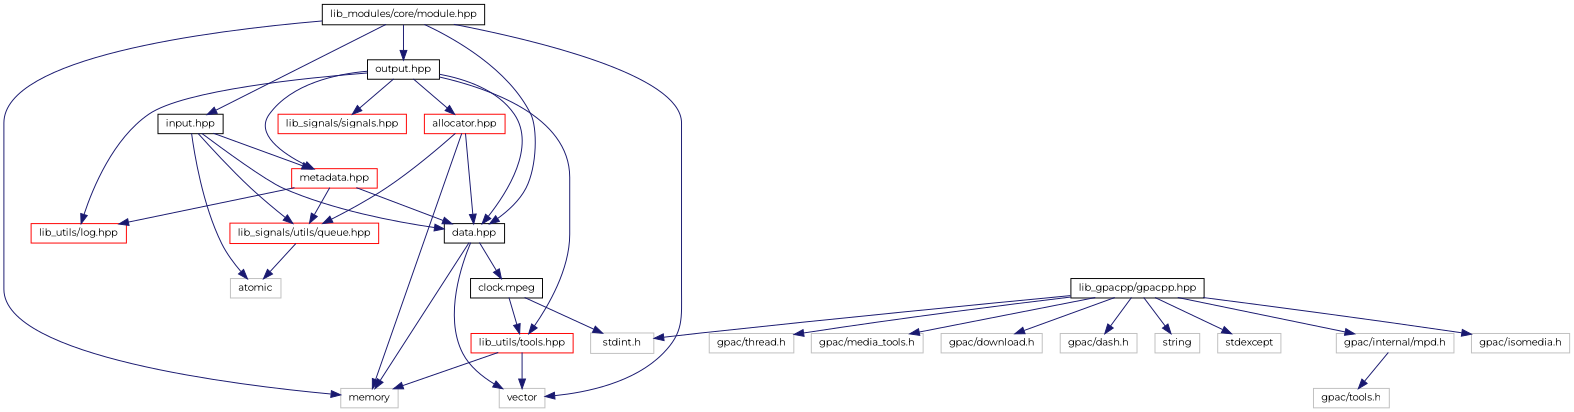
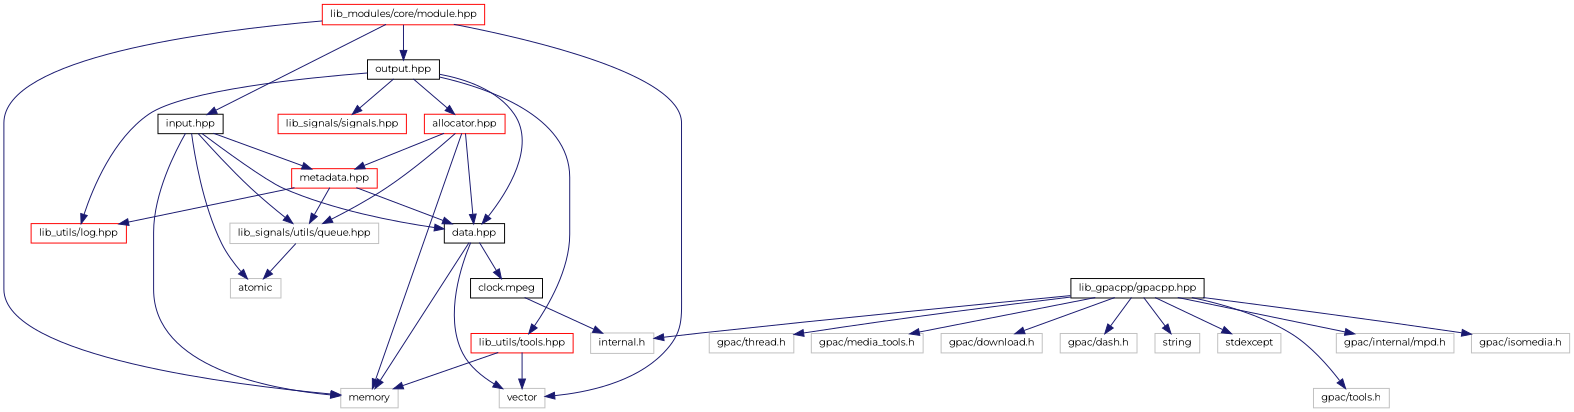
node "lib_modules/core/module.hpp": color black -> red
edge "lib_modules/core/module.hpp" -> "data.hpp": removed
edge "output.hpp" -> "metadata.hpp": now "allocator.hpp" -> "metadata.hpp"
node "lib_signals/utils/queue.hpp": color red -> grey75
edge "clock.mpeg" -> "lib_utils/tools.hpp": removed
edge "input.hpp" -> "memory": added
node "stdint.h": label "stdint.h" -> "internal.h"
edge "gpac/internal/mpd.h" -> "gpac/tools.h": now "lib_gpacpp/gpacpp.hpp" -> "gpac/tools.h"
